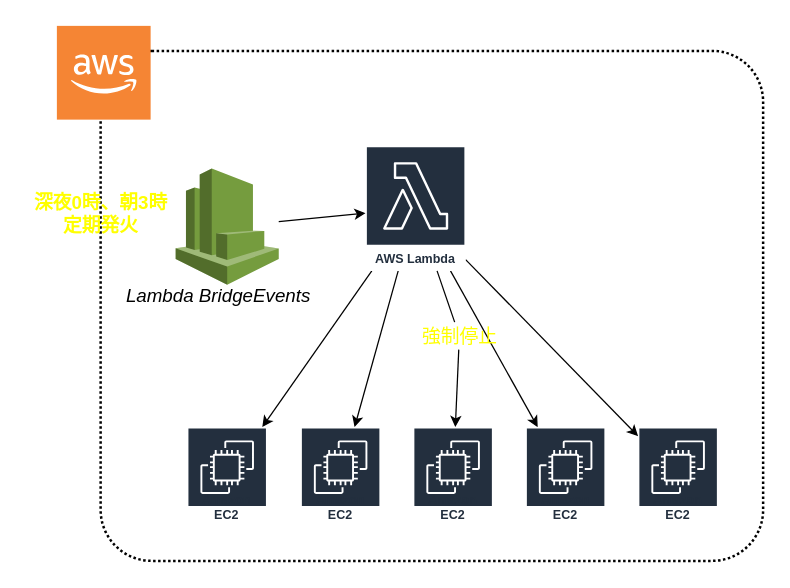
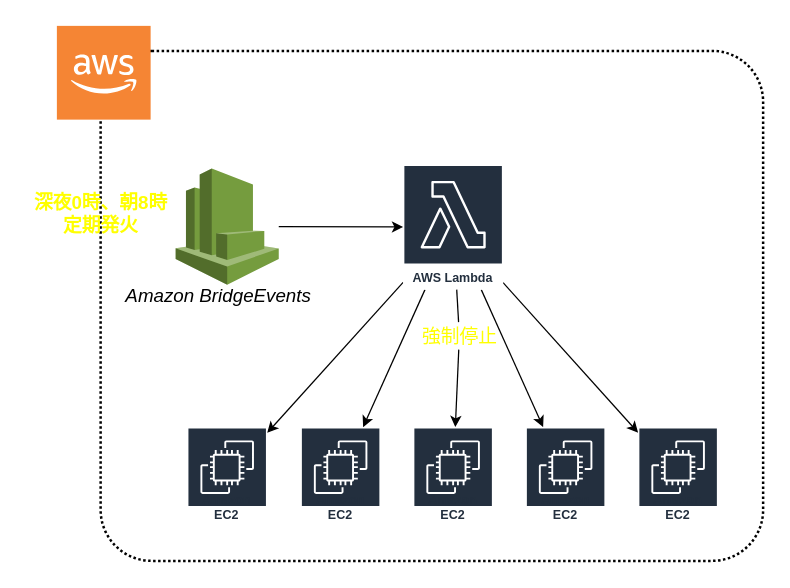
node "AWS Lambda": moved (416, 208) -> (453, 227)
node "深夜0時、朝3時 定期発火": label "深夜0時、朝3時 定期発火" -> "深夜0時、朝8時 定期発火"
node "Lambda BridgeEvents": label "Lambda BridgeEvents" -> "Amazon BridgeEvents"
